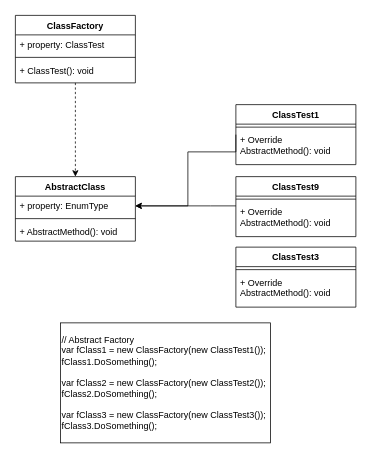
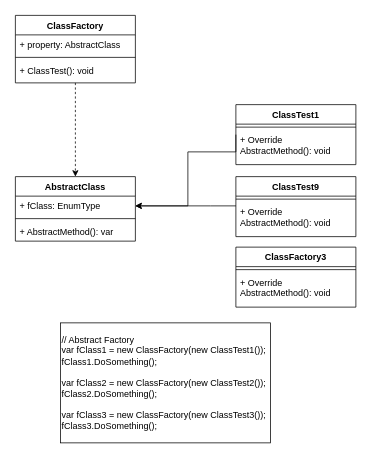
node "+ property: ClassTest": label "+ property: ClassTest" -> "+ property: AbstractClass"
node "+ property: EnumType": label "+ property: EnumType" -> "+ fClass: EnumType"
node "+ AbstractMethod(): void": label "+ AbstractMethod(): void" -> "+ AbstractMethod(): var"
node "ClassTest3": label "ClassTest3" -> "ClassFactory3"
